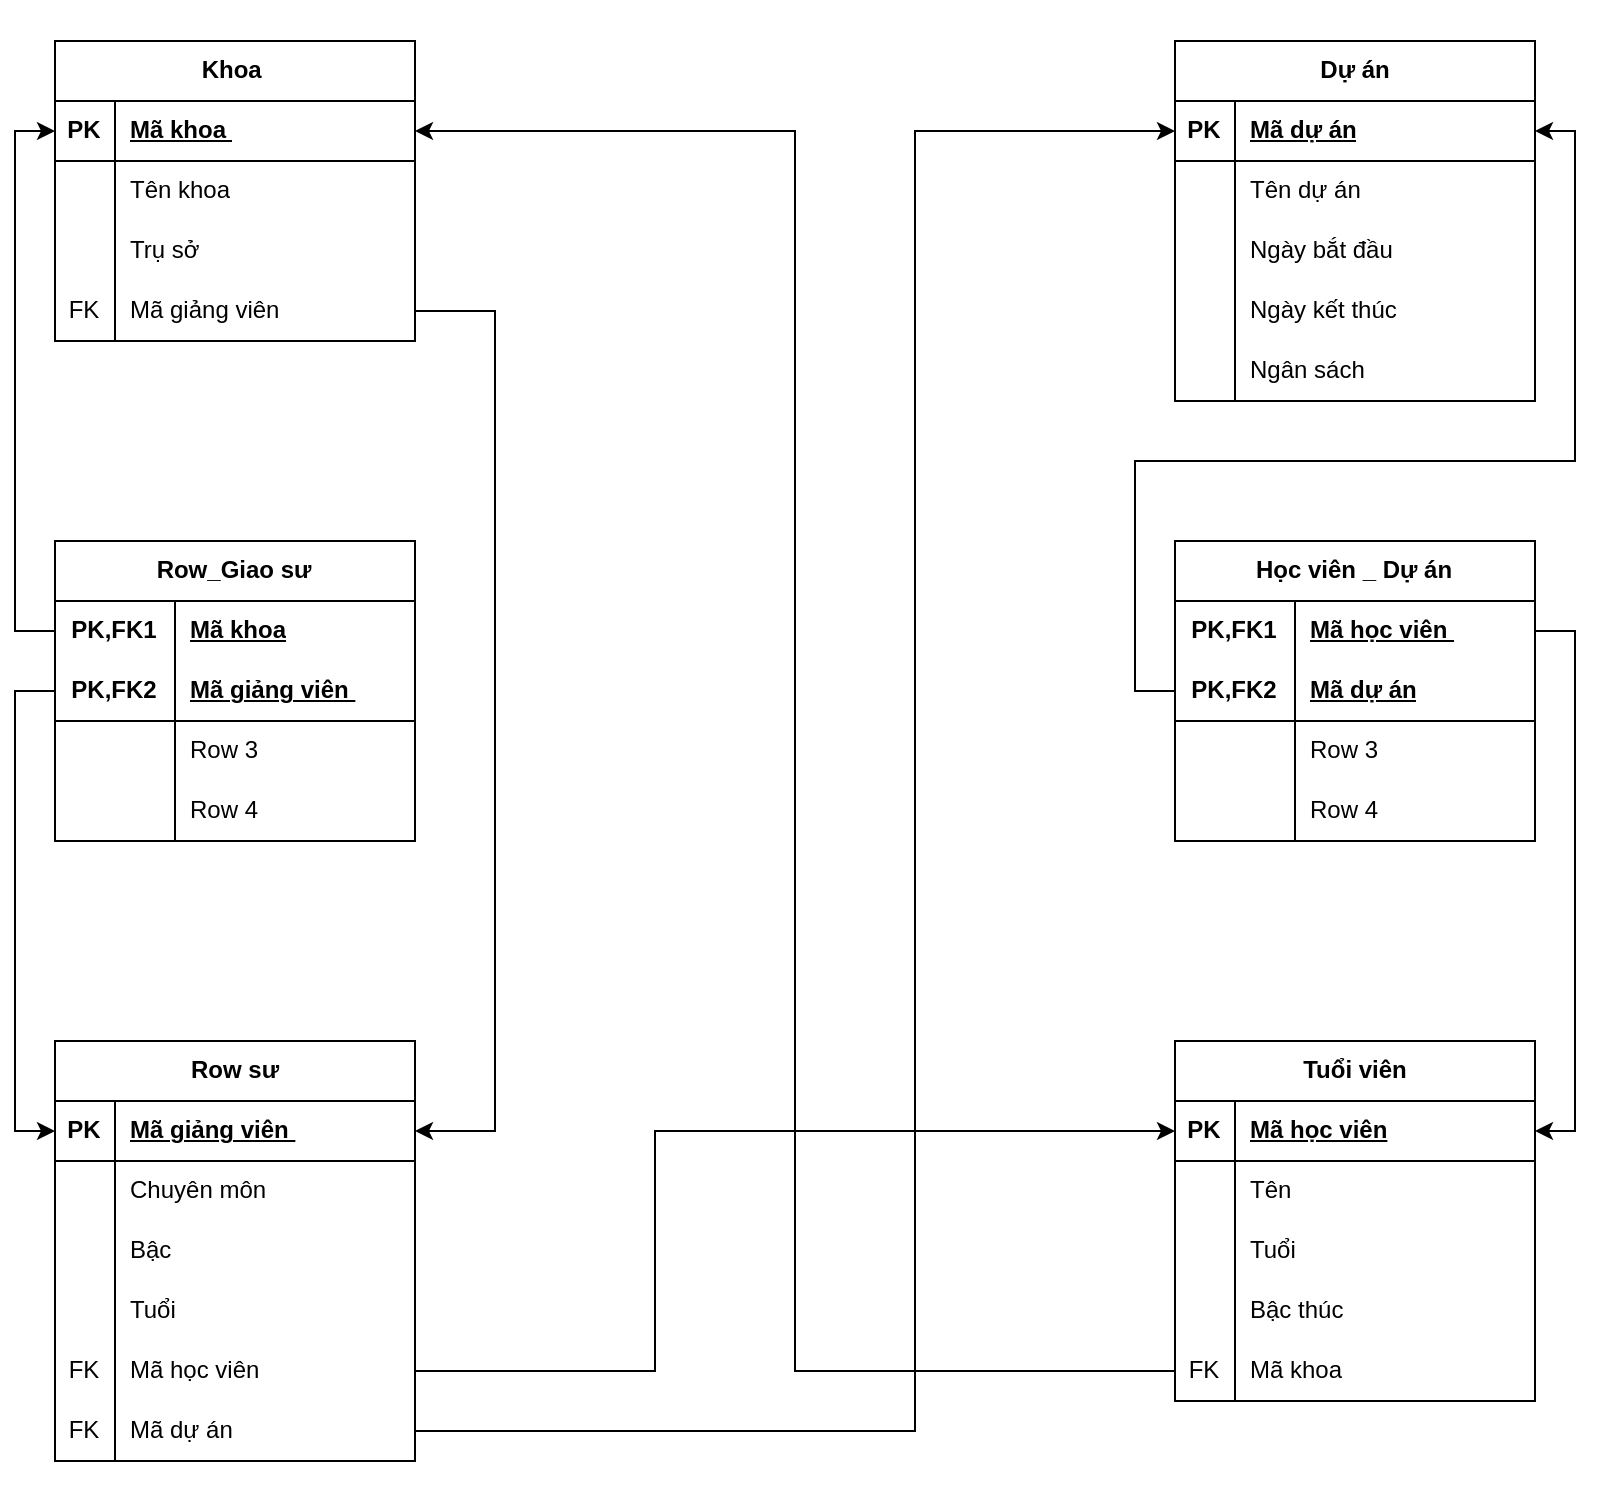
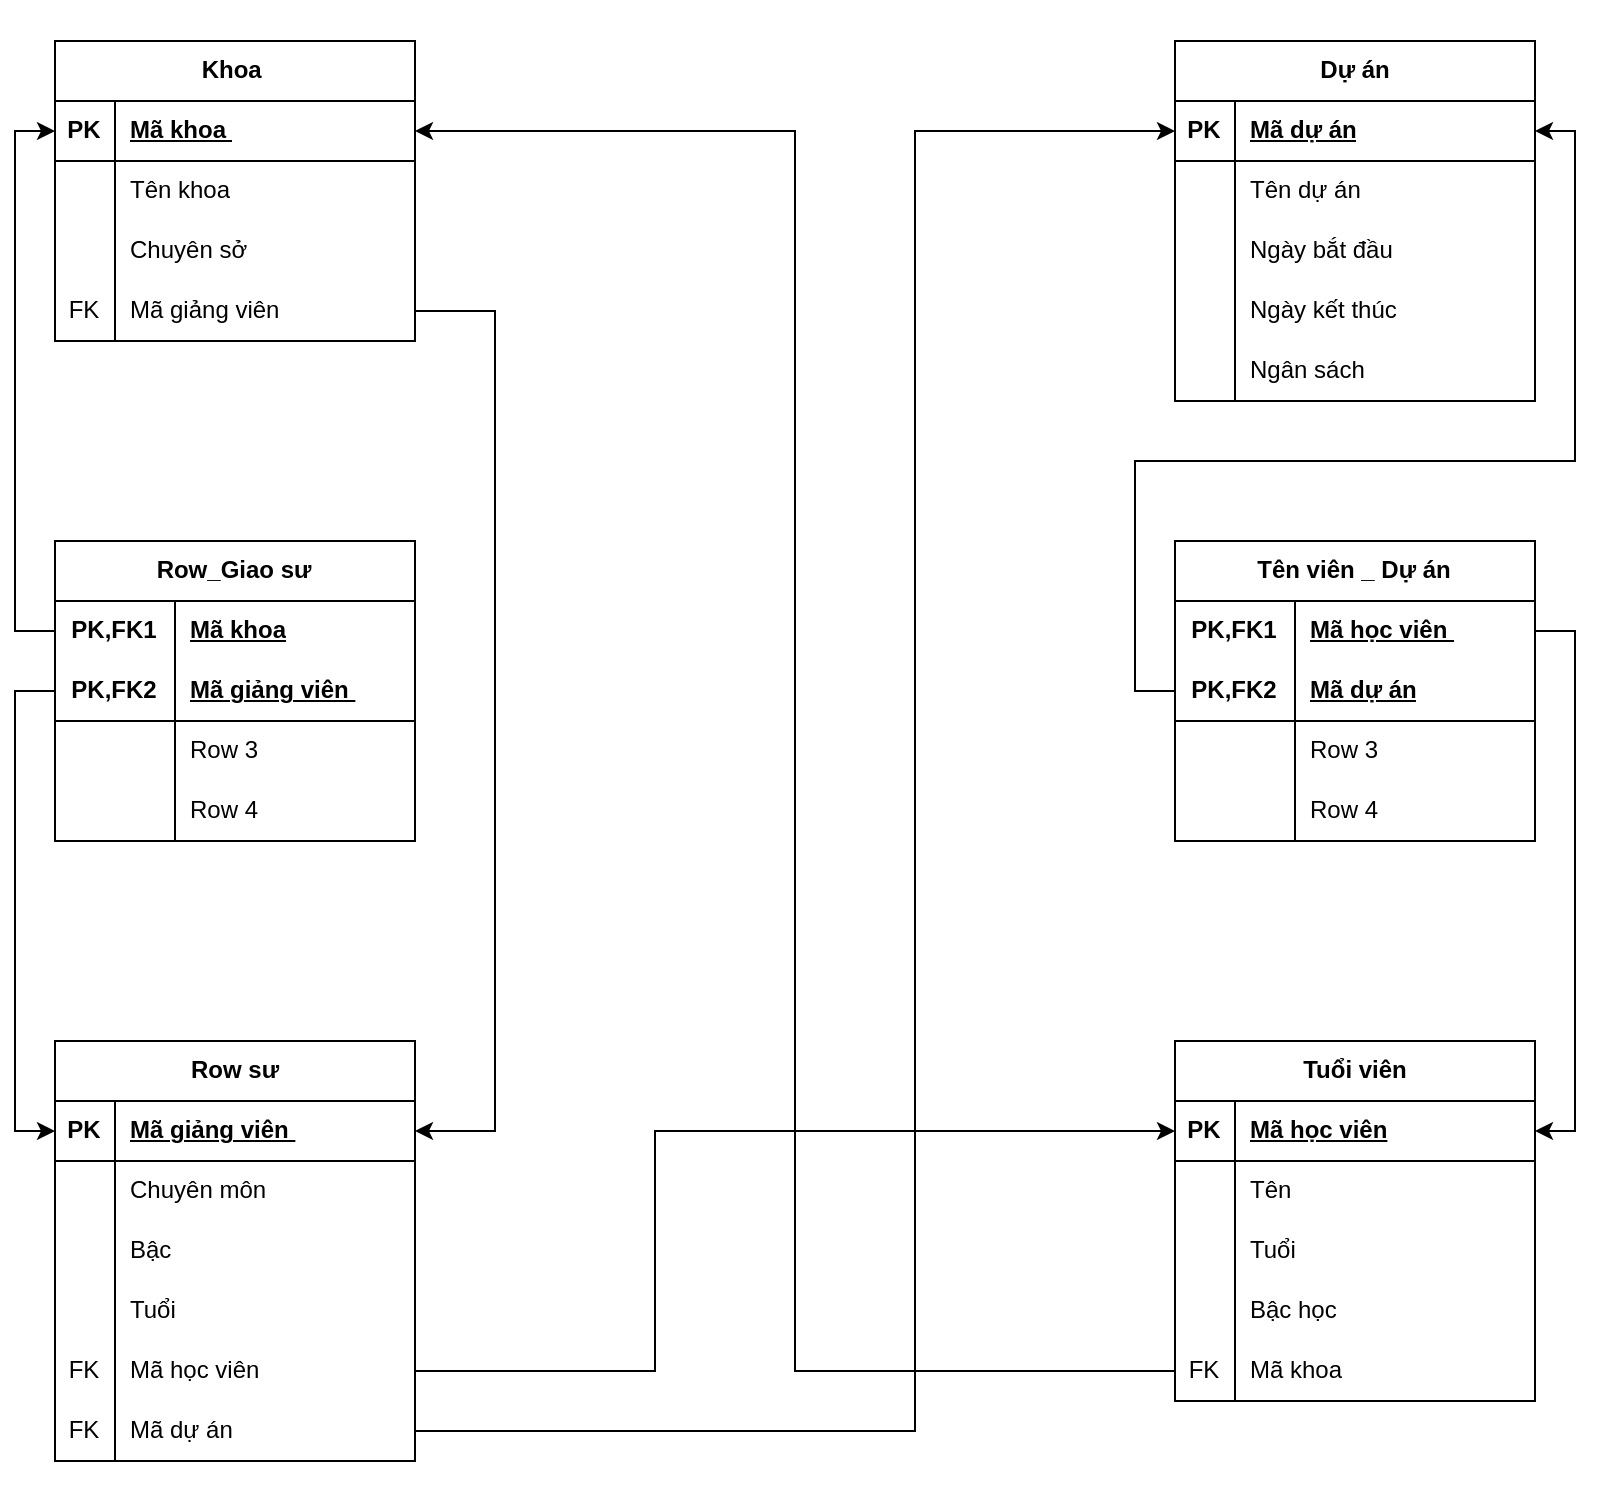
node "Trụ sở": label "Trụ sở" -> "Chuyên sở"
node "Học viên _ Dự án": label "Học viên _ Dự án" -> "Tên viên _ Dự án"
node "Bậc thúc": label "Bậc thúc" -> "Bậc học"
